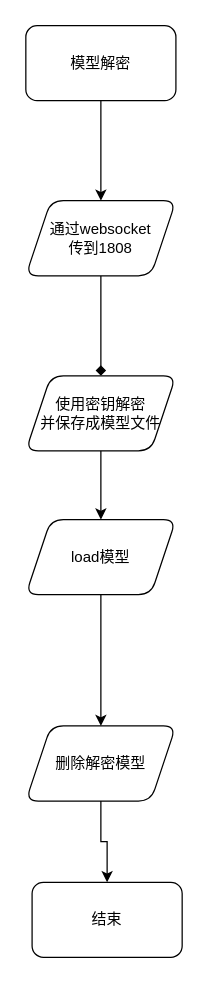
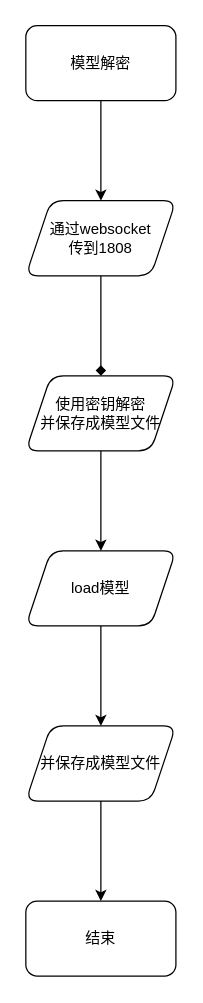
node "load模型": moved (101, 557) -> (101, 588)
node "删除解密模型": label "删除解密模型" -> "并保存成模型文件"
node "结束": moved (107, 919) -> (101, 938)
